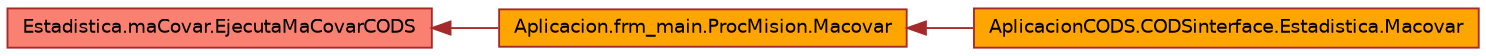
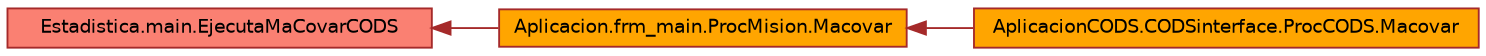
node "Estadistica.maCovar.EjecutaMaCovarCODS": label "Estadistica.maCovar.EjecutaMaCovarCODS" -> "Estadistica.main.EjecutaMaCovarCODS"
node "AplicacionCODS.CODSinterface.Estadistica.Macovar": label "AplicacionCODS.CODSinterface.Estadistica.Macovar" -> "AplicacionCODS.CODSinterface.ProcCODS.Macovar"
